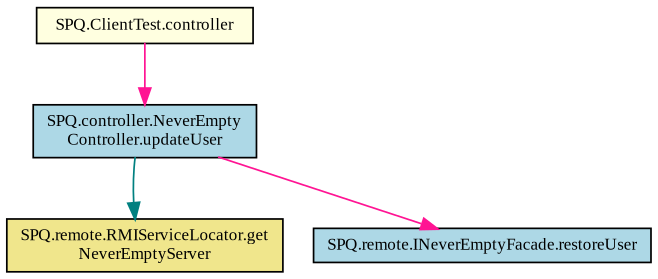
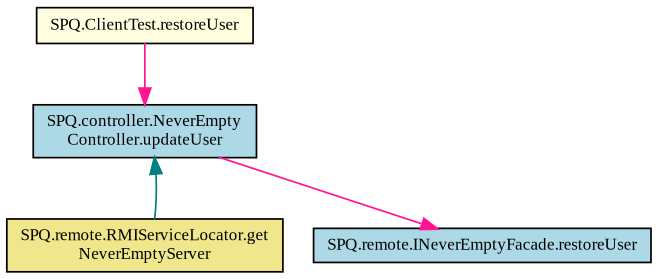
node "SPQ.ClientTest.controller": label "SPQ.ClientTest.controller" -> "SPQ.ClientTest.restoreUser"
edge "SPQ.controller.NeverEmpty Controller.updateUser" -> "SPQ.remote.RMIServiceLocator.get NeverEmptyServer": reversed
